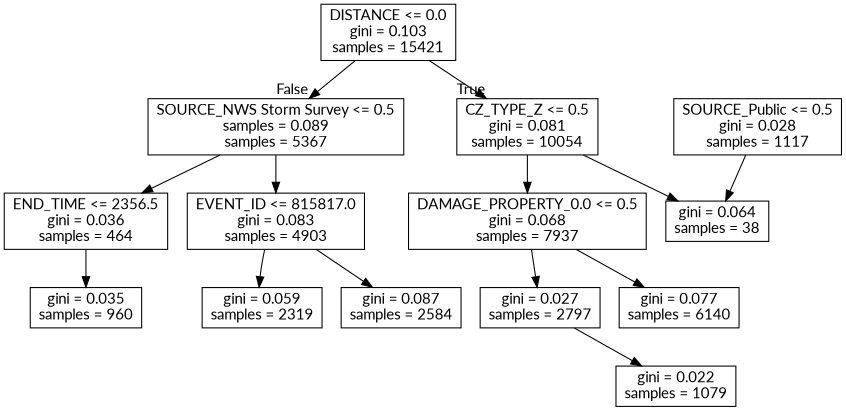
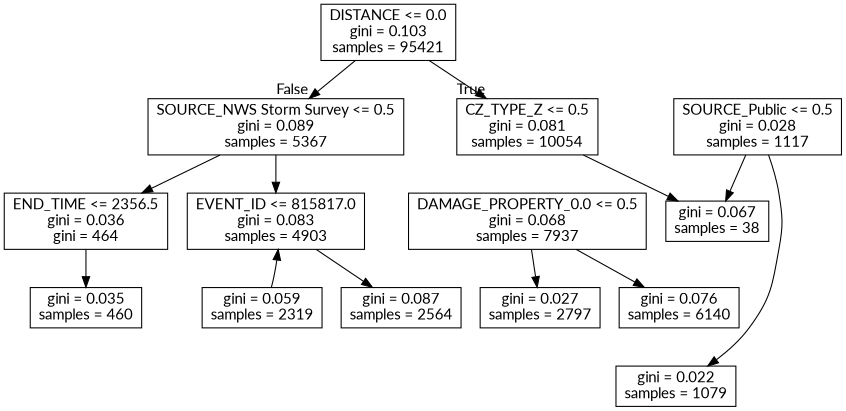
node "DISTANCE <= 0.0 gini = 0.103 samples = 15421": label "DISTANCE <= 0.0 gini = 0.103 samples = 15421" -> "DISTANCE <= 0.0 gini = 0.103 samples = 95421"
node "SOURCE_NWS Storm Survey <= 0.5 samples = 0.089 samples = 5367": label "SOURCE_NWS Storm Survey <= 0.5 samples = 0.089 samples = 5367" -> "SOURCE_NWS Storm Survey <= 0.5 gini = 0.089 samples = 5367"
edge "CZ_TYPE_Z <= 0.5 gini = 0.081 samples = 10054" -> "DAMAGE_PROPERTY_0.0 <= 0.5 gini = 0.068 samples = 7937": removed
node "END_TIME <= 2356.5 gini = 0.036 samples = 464": label "END_TIME <= 2356.5 gini = 0.036 samples = 464" -> "END_TIME <= 2356.5 gini = 0.036 gini = 464"
node "gini = 0.064 samples = 38": label "gini = 0.064 samples = 38" -> "gini = 0.067 samples = 38"
edge "EVENT_ID <= 815817.0 gini = 0.083 samples = 4903" -> "gini = 0.059 samples = 2319": reversed
node "gini = 0.035 samples = 960": label "gini = 0.035 samples = 960" -> "gini = 0.035 samples = 460"
node "gini = 0.087 samples = 2584": label "gini = 0.087 samples = 2584" -> "gini = 0.087 samples = 2564"
node "gini = 0.077 samples = 6140": label "gini = 0.077 samples = 6140" -> "gini = 0.076 samples = 6140"
edge "gini = 0.027 samples = 2797" -> "gini = 0.022 samples = 1079": now "SOURCE_Public <= 0.5 gini = 0.028 samples = 1117" -> "gini = 0.022 samples = 1079"
